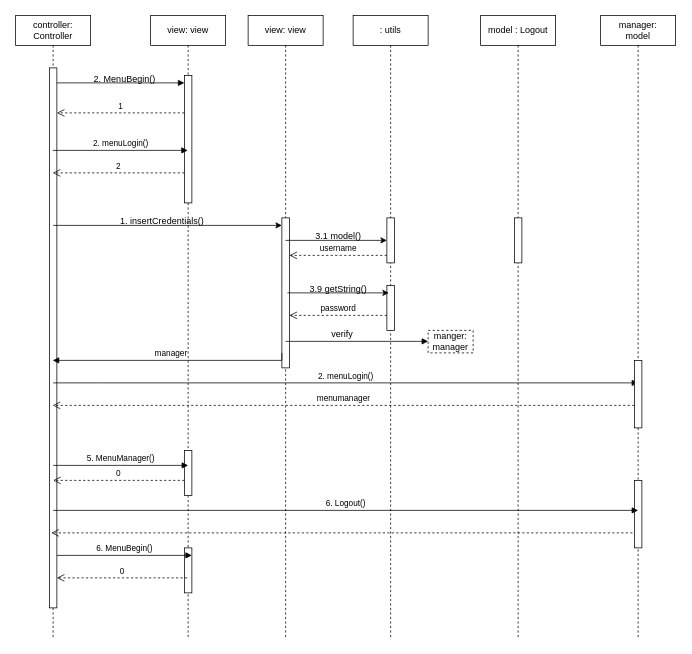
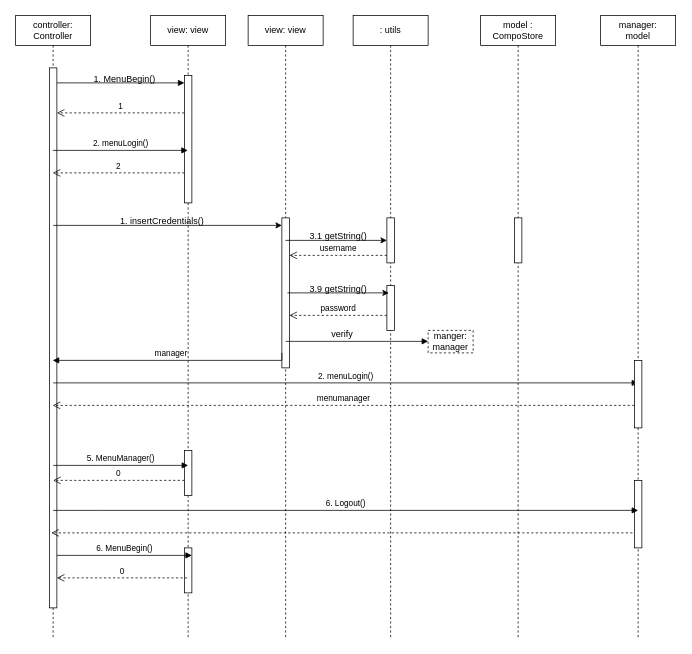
node "model : Logout": label "model : Logout" -> "model : CompoStore"
node "2. MenuBegin()": label "2. MenuBegin()" -> "1. MenuBegin()"
node "3.1 model()": label "3.1 model()" -> "3.1 getString()"
